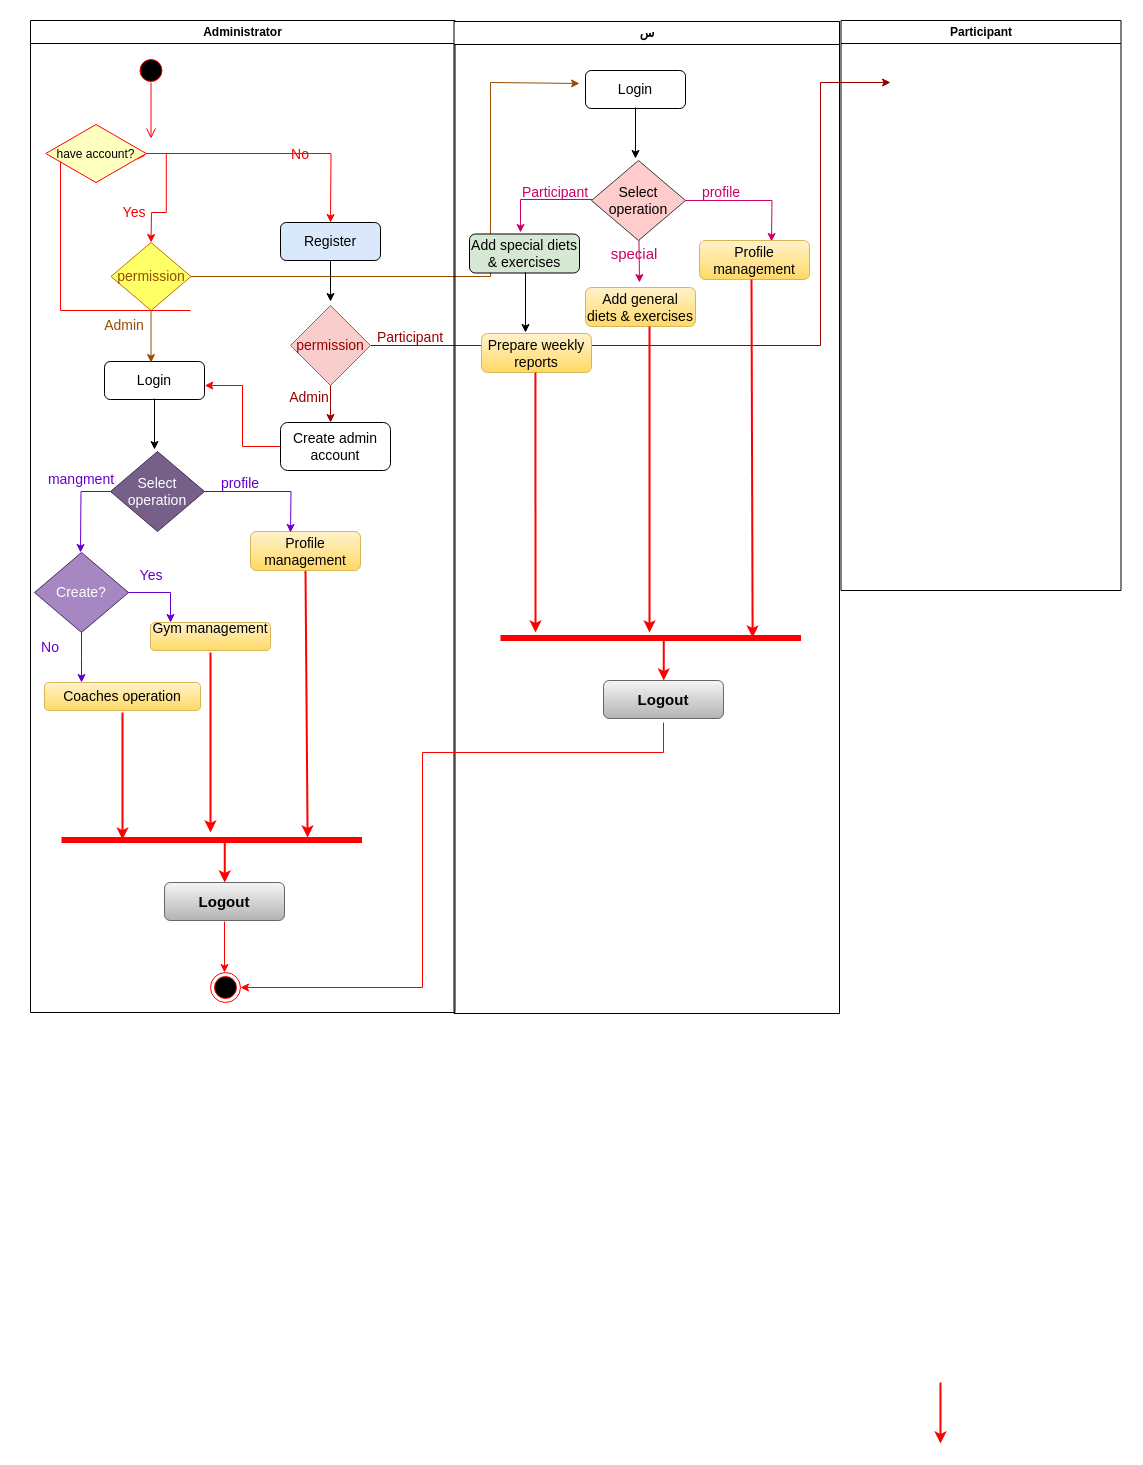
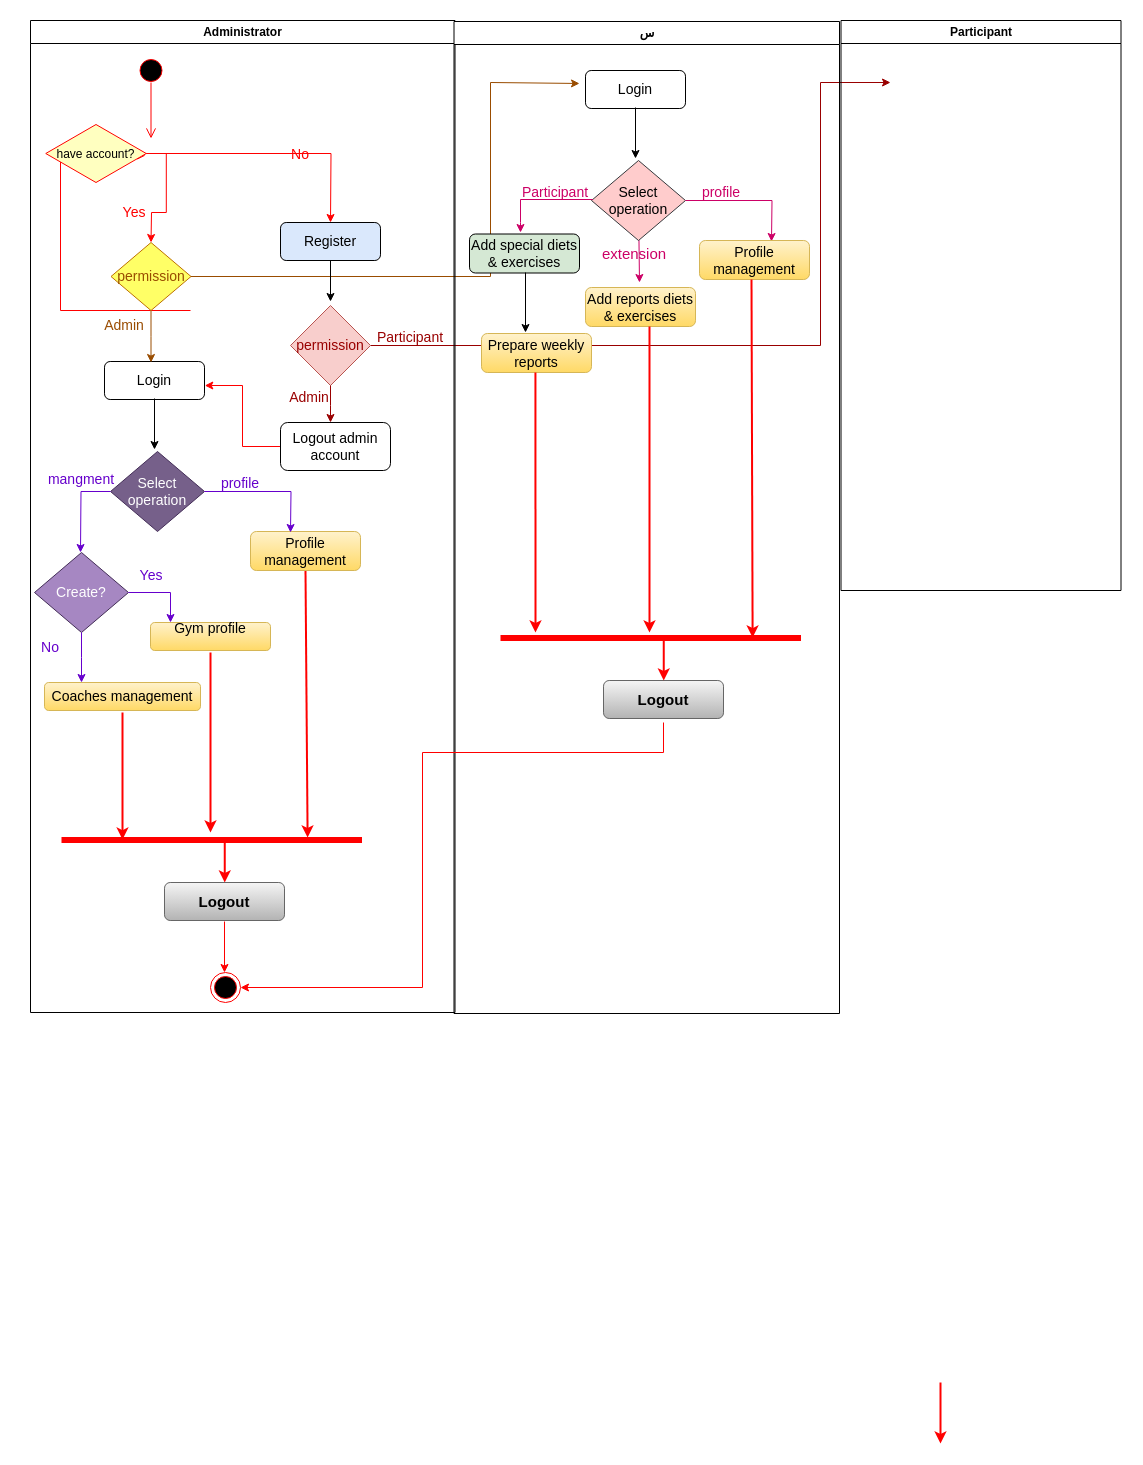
node "special": label "special" -> "extension"
node "Add general diets & exercises": label "Add general diets & exercises" -> "Add reports diets & exercises"
node "Create admin account": label "Create admin account" -> "Logout admin account"
node "Gym management": label "Gym management" -> "Gym profile"
node "Coaches operation": label "Coaches operation" -> "Coaches management"
